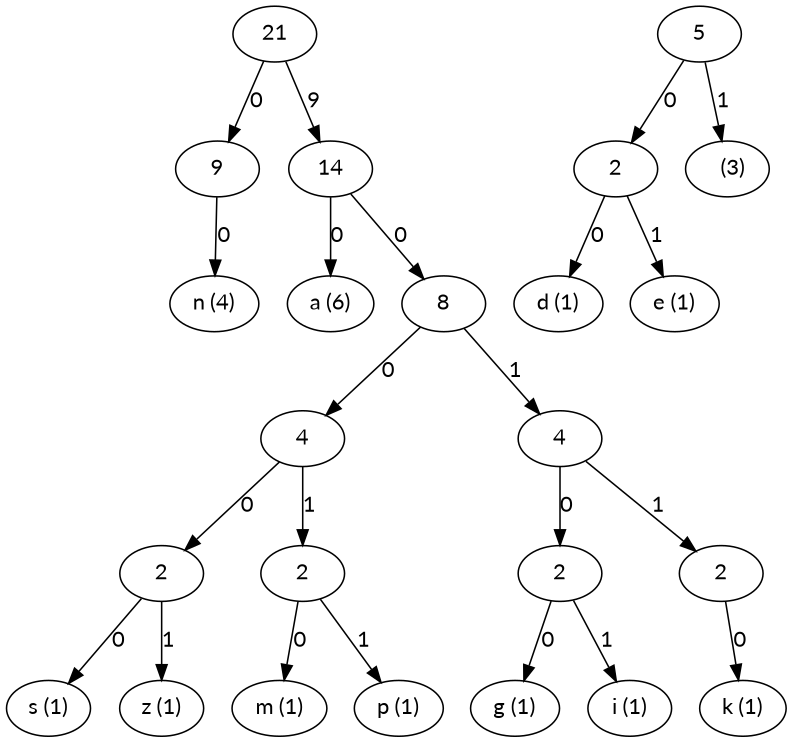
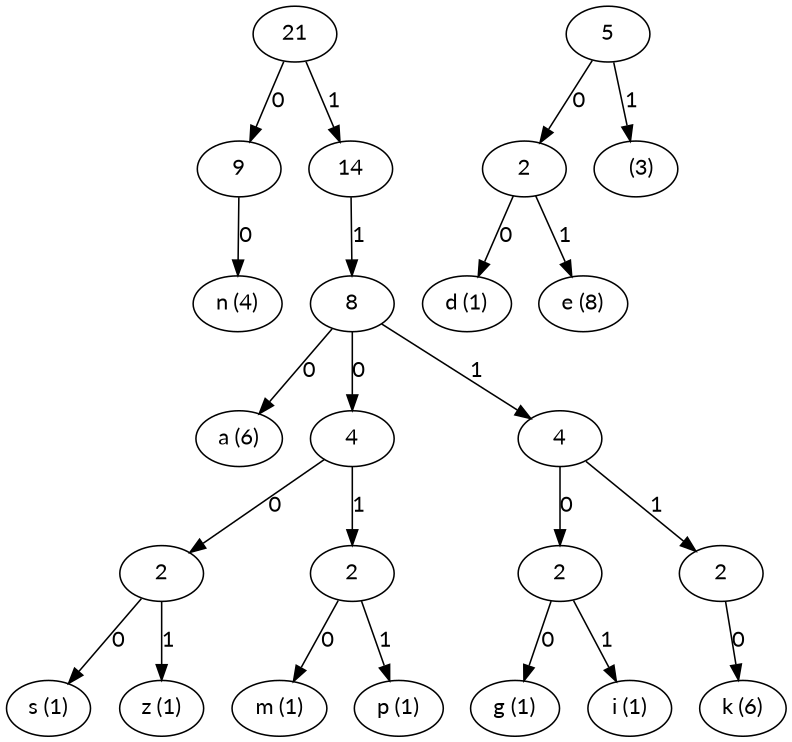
edge "21" -> "14": label "9" -> "1"
edge "14" -> "a (6)": now "8" -> "a (6)"
edge "14" -> "8": label "0" -> "1"
node "e (1)": label "e (1)" -> "e (8)"
node "k (1)": label "k (1)" -> "k (6)"
